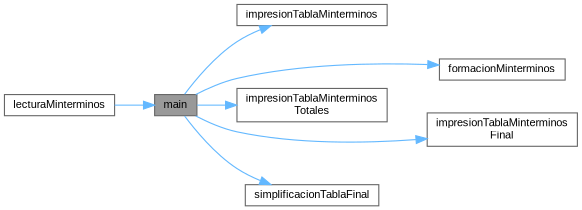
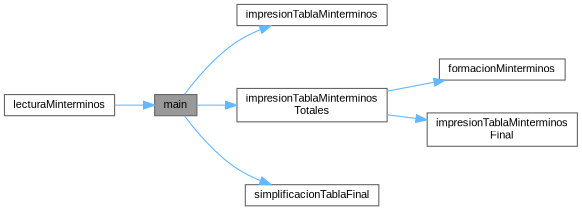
edge "main" -> "formacionMinterminos": now "impresionTablaMinterminos Totales" -> "formacionMinterminos"
edge "main" -> "impresionTablaMinterminos Final": now "impresionTablaMinterminos Totales" -> "impresionTablaMinterminos Final"
